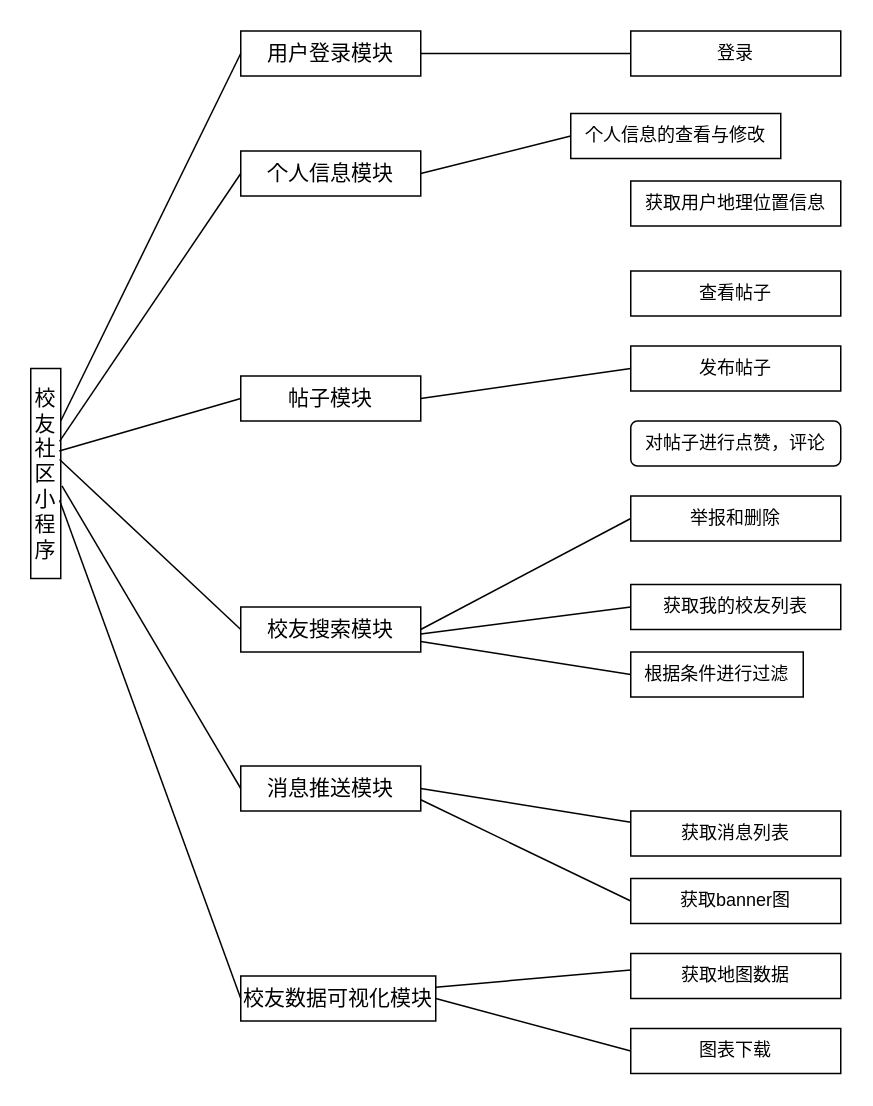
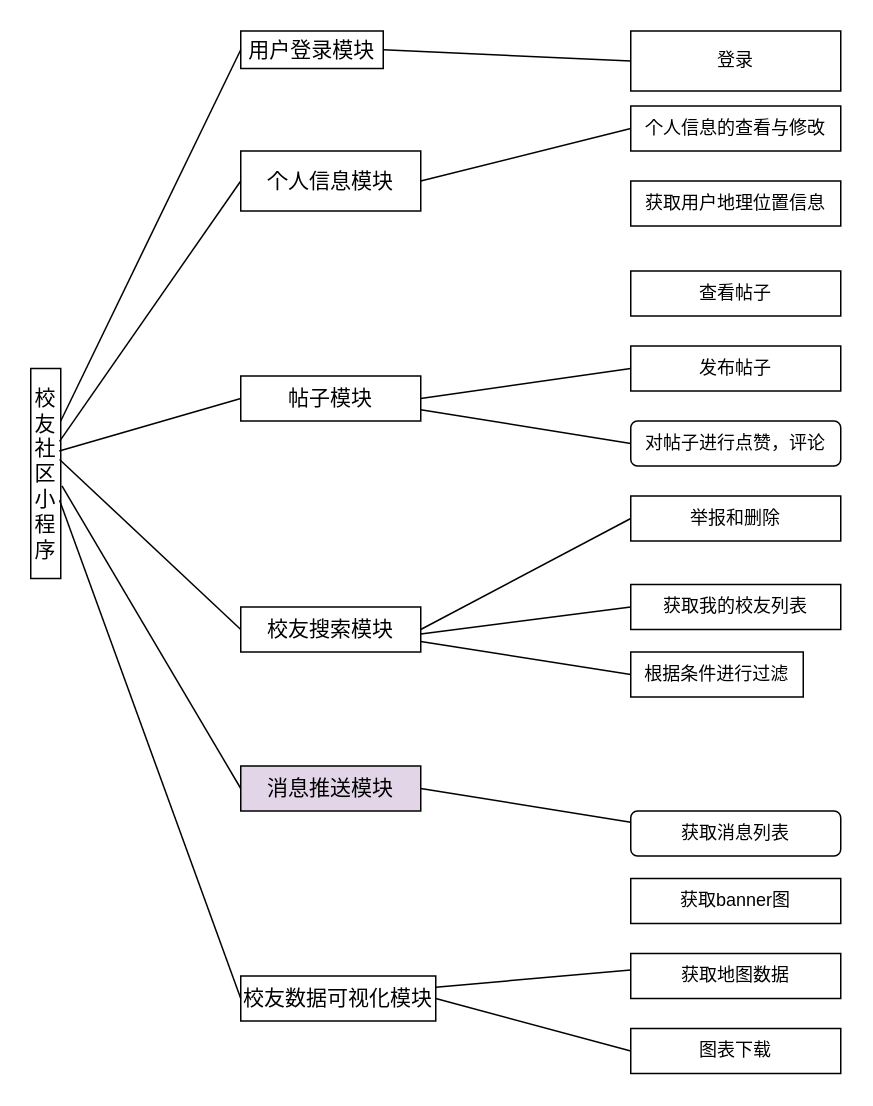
node "用户登录模块": size 180x45 -> 143x38
node "登录": size 210x45 -> 210x60
node "个人信息的查看与修改": moved (676, 136) -> (736, 128)
node "个人信息模块": size 180x45 -> 180x60
edge "帖子模块" -- "对帖子进行点赞，评论": added
node "消息推送模块": fillcolor #ffffff -> #e1d5e7
node "获取消息列表": shape rectangle -> rounded rectangle
edge "消息推送模块" -- "获取banner图": removed
